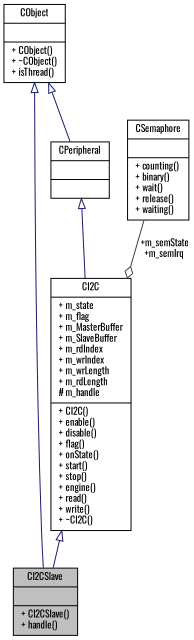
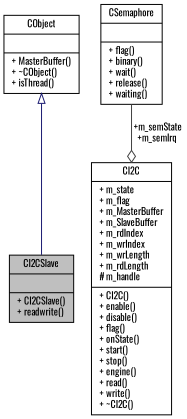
node "CObject": text "+ CObject()" -> "+ MasterBuffer()"
node "CSemaphore": text "+ counting()" -> "+ flag()"
node "CPeripheral": removed
edge "CI2CSlave" -> "CI2C": removed
node "CI2CSlave": text "+ handle()" -> "+ readwrite()"
